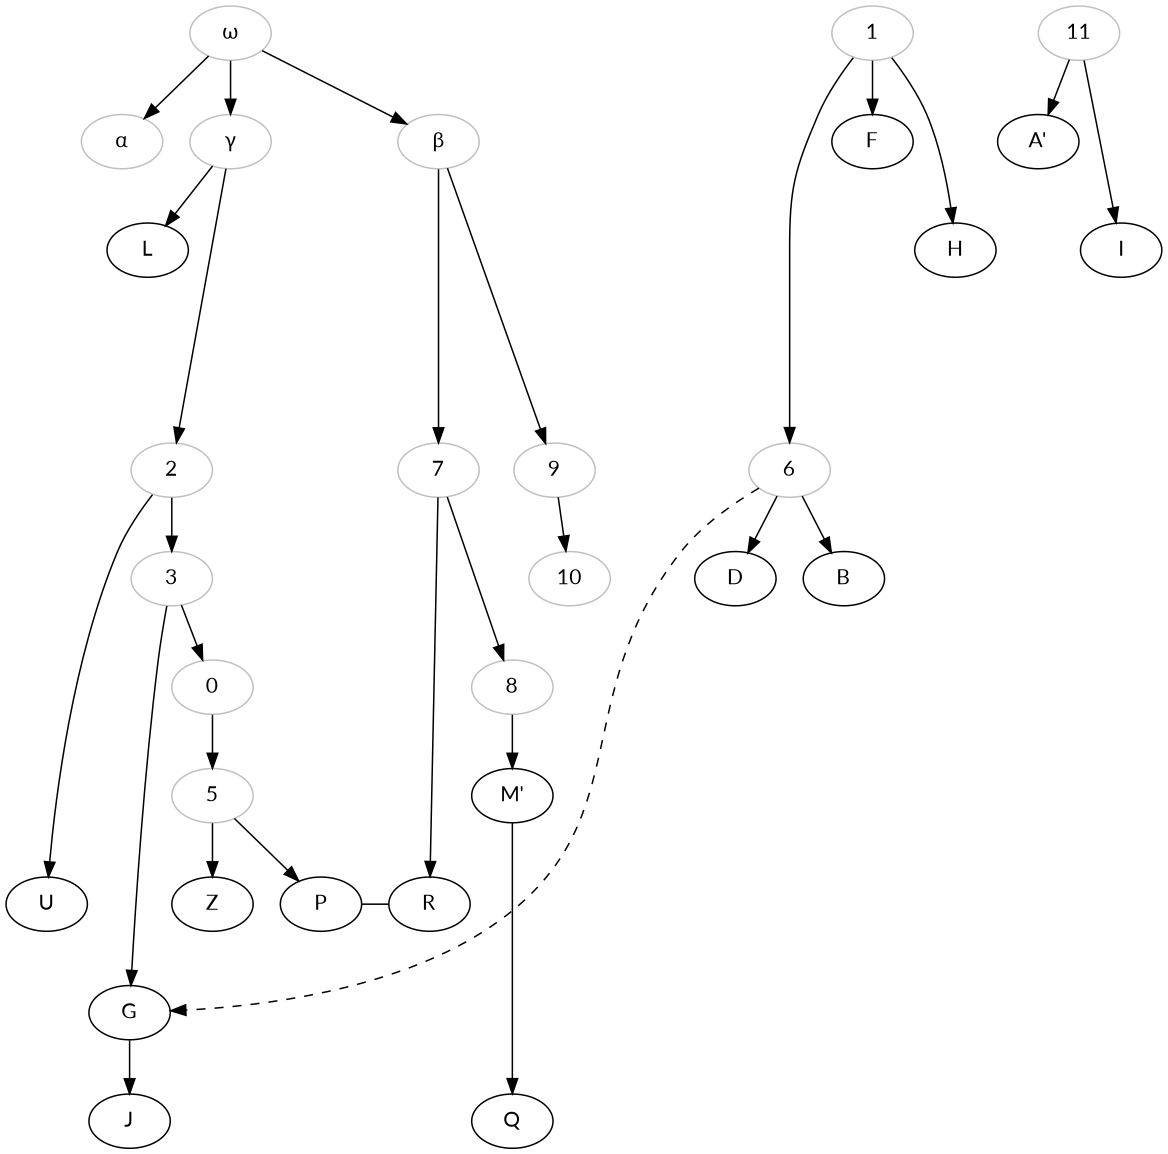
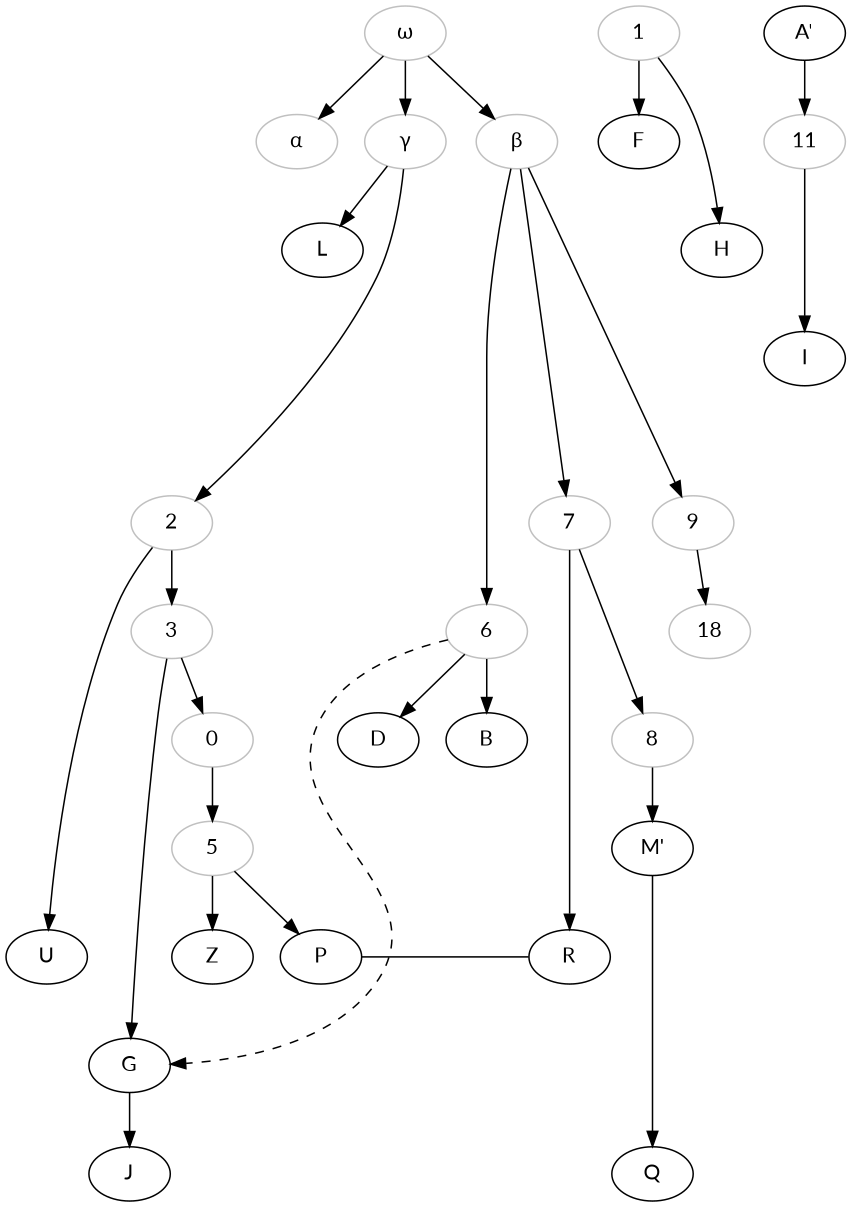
edge "11" -> "A'": reversed
edge "1" -> "6": now "β" -> "6"
node "10": label "10" -> "18"
